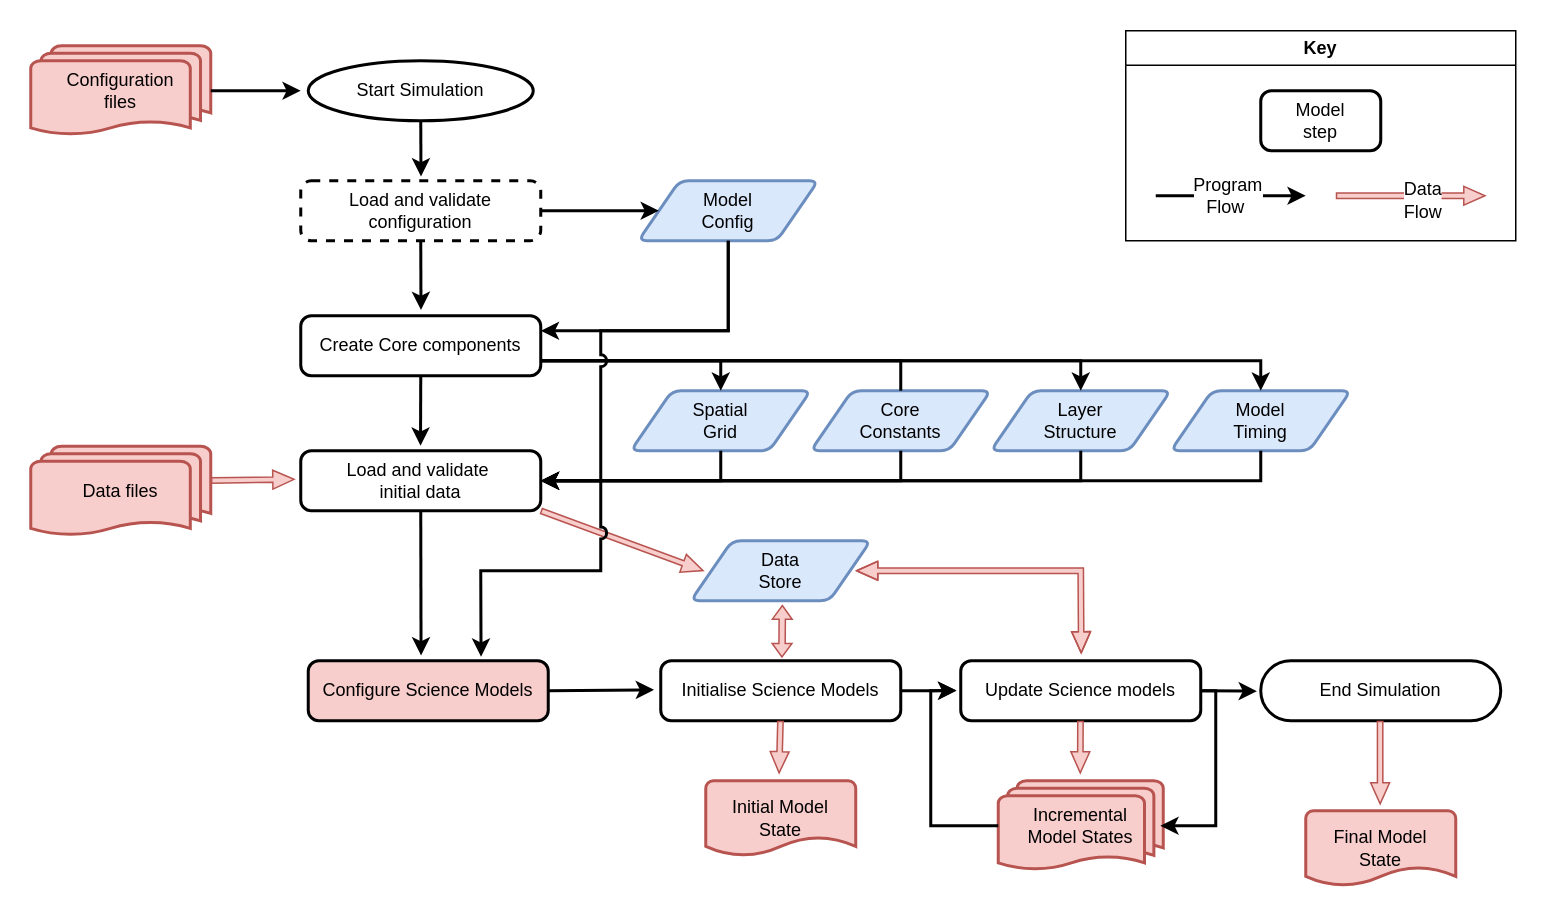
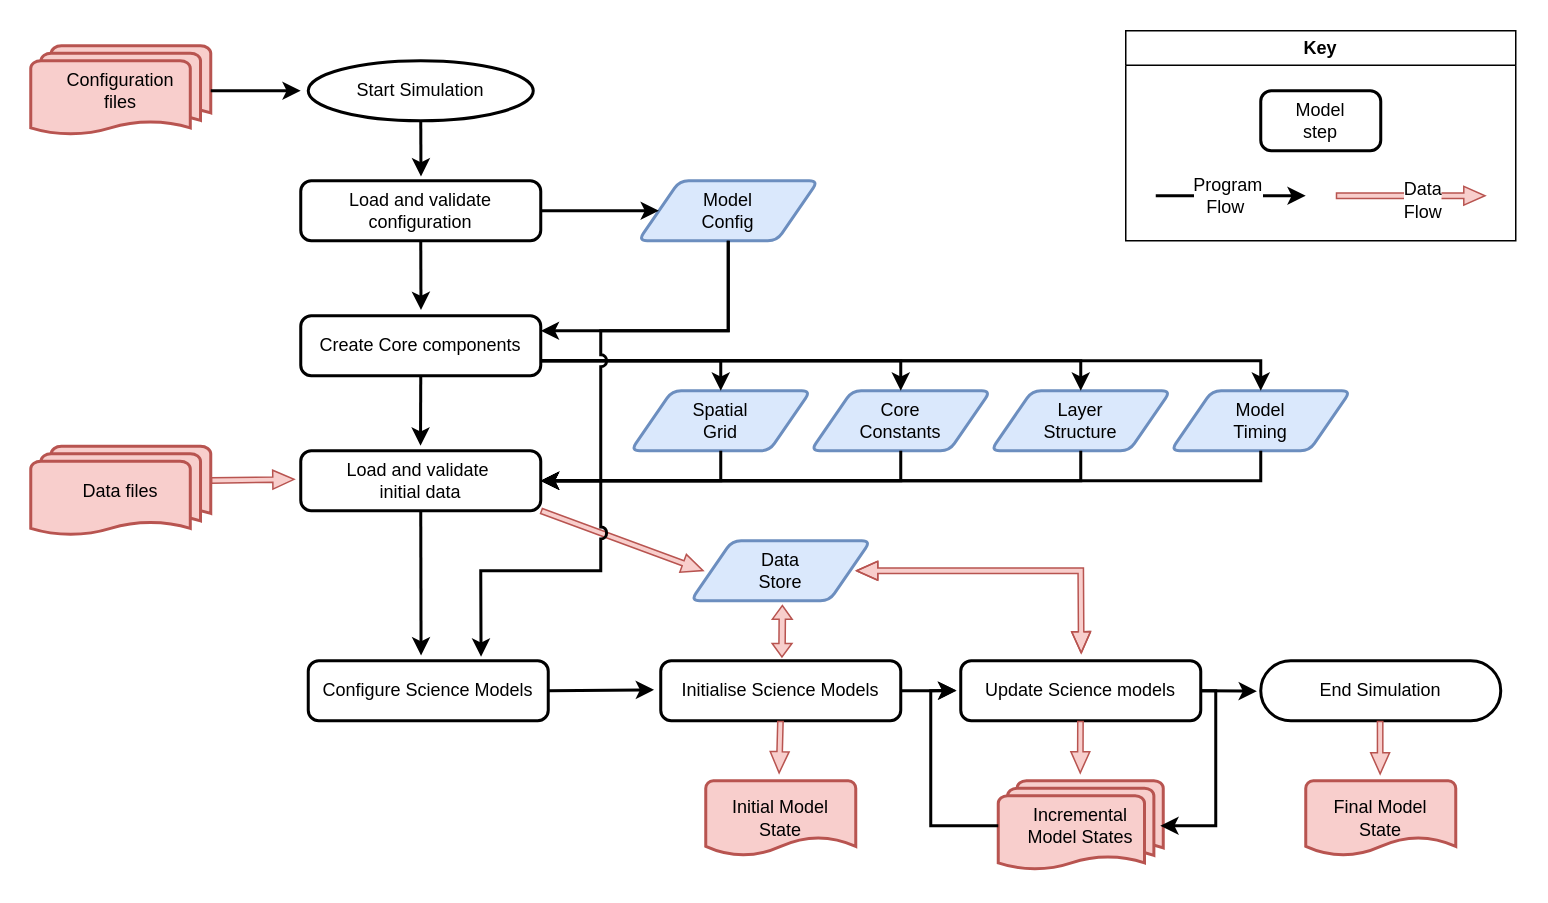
node "Load and validate configuration": style dashed -> solid
edge "Create Core components" -- "Core Constants": arrowhead none -> classic
node "Configure Science Models": fillcolor #f8cecc -> #ffffff
node "Final Model State": moved (1381, 848) -> (1381, 818)
